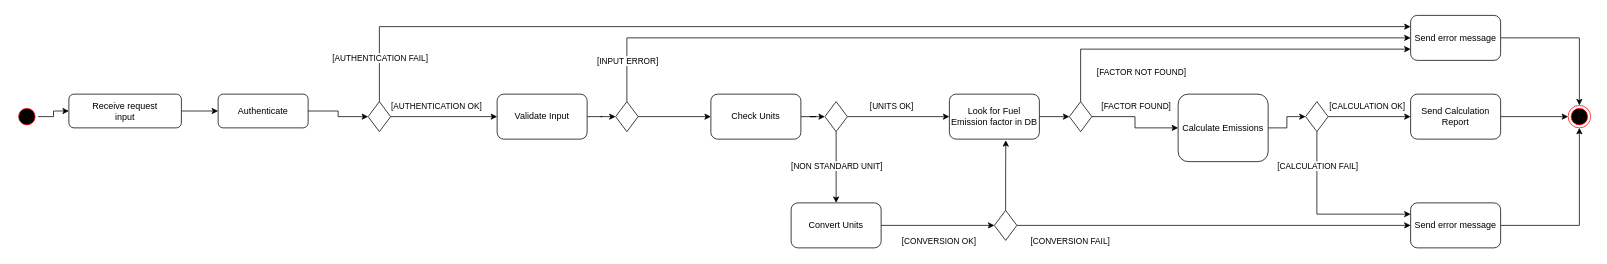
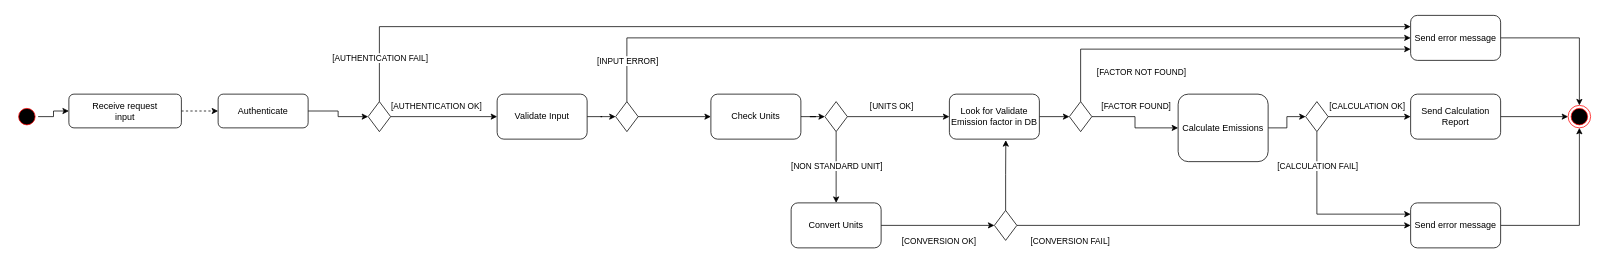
edge "Receive request input" -> "Authenticate": style solid -> dashed
node "Look for Fuel Emission factor in DB": label "Look for Fuel Emission factor in DB" -> "Look for Validate Emission factor in DB"
